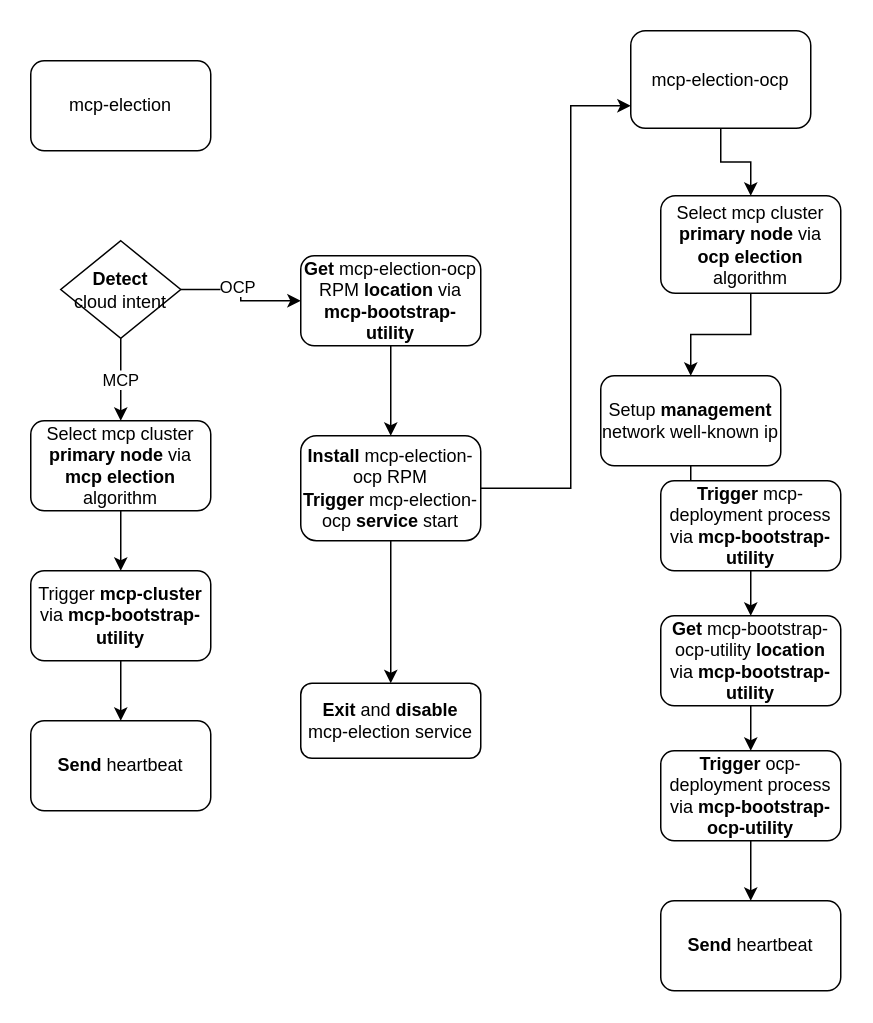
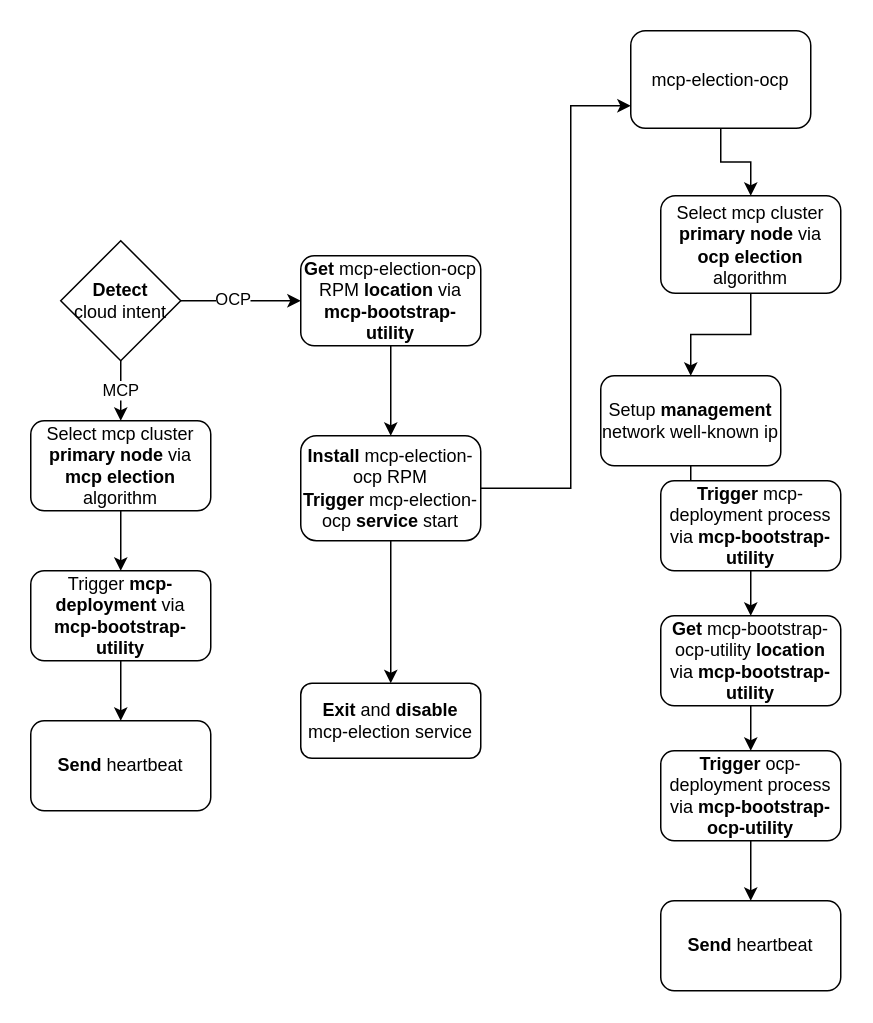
node "mcp-election": removed
node "Detect cloud intent": size 120x98 -> 120x120
node "Trigger mcp-cluster via mcp-bootstrap-utility": label "Trigger mcp-cluster via mcp-bootstrap-utility" -> "Trigger mcp-deployment via mcp-bootstrap-utility"
